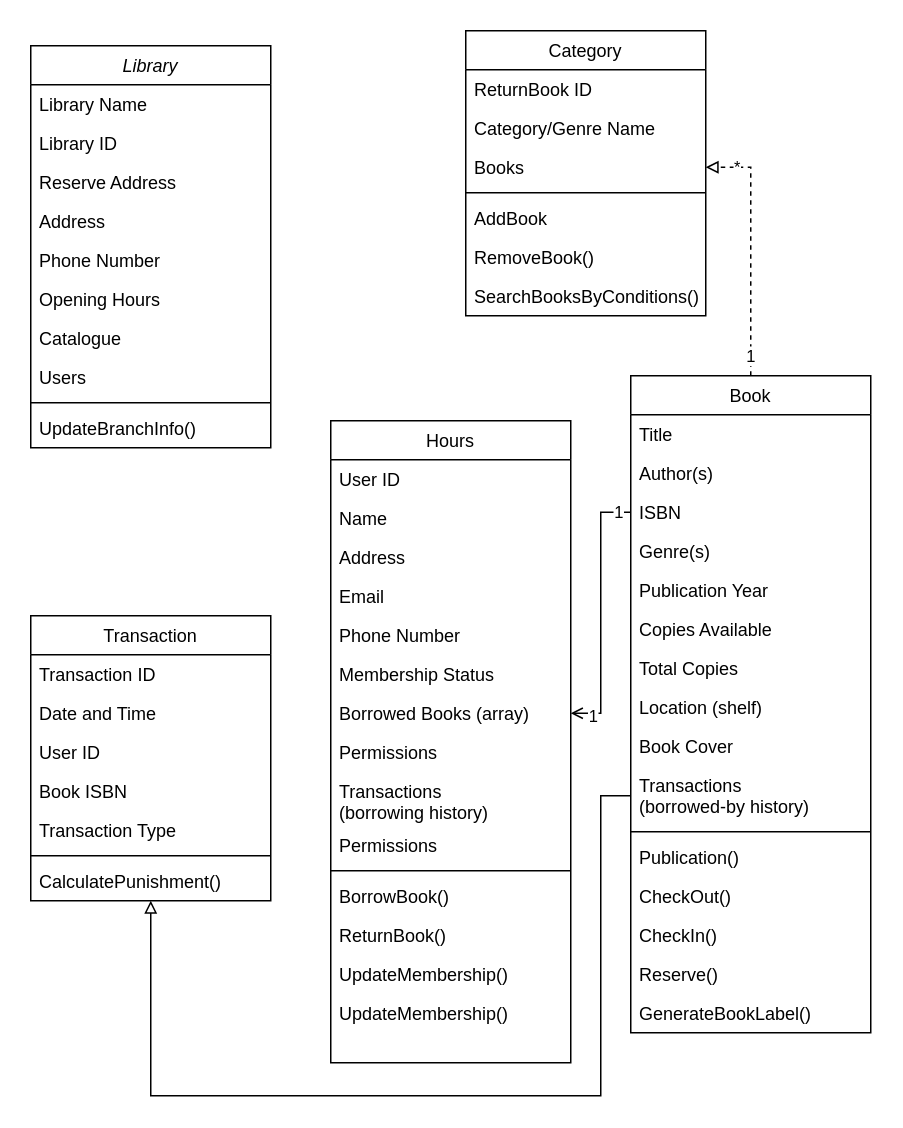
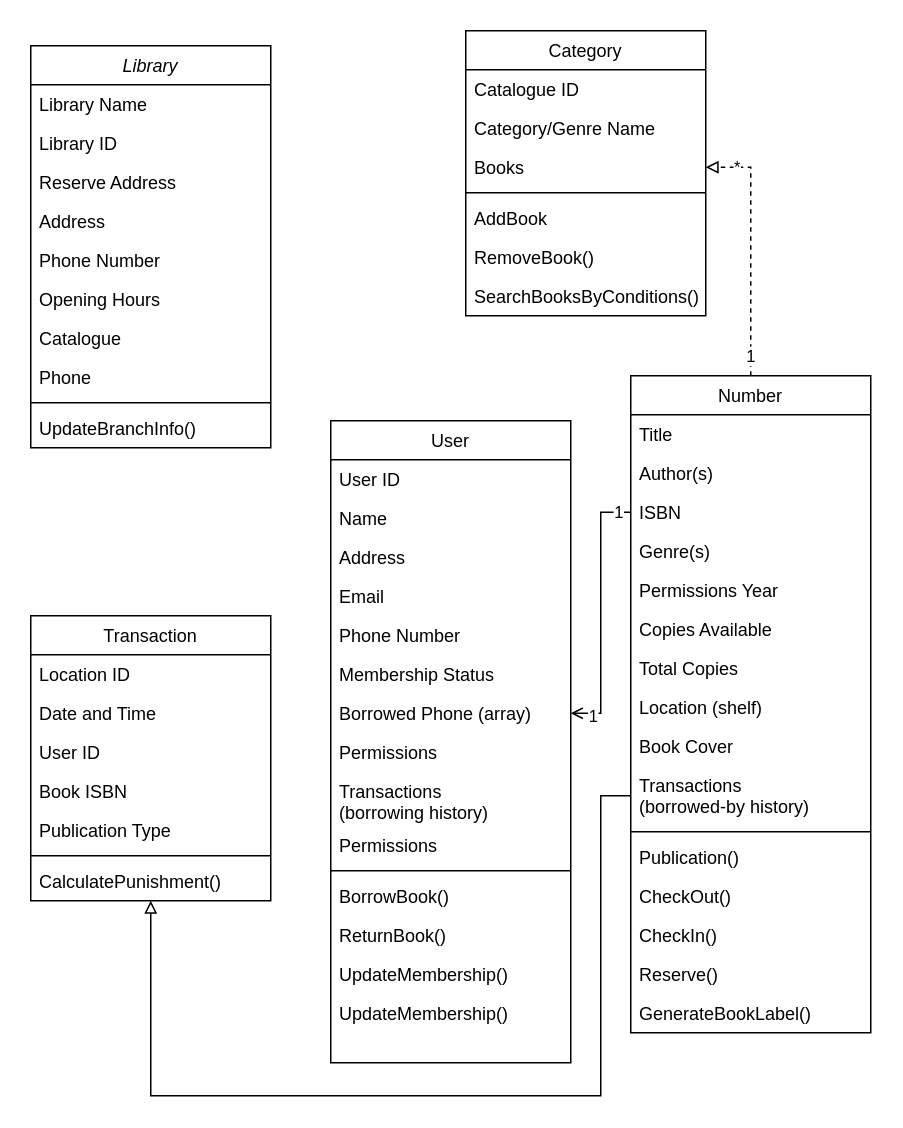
node "ReturnBook ID": label "ReturnBook ID" -> "Catalogue ID"
node "Users": label "Users" -> "Phone"
node "Book": label "Book" -> "Number"
node "Hours": label "Hours" -> "User"
node "Publication Year": label "Publication Year" -> "Permissions Year"
node "Transaction ID": label "Transaction ID" -> "Location ID"
node "Borrowed Books (array)": label "Borrowed Books (array)" -> "Borrowed Phone (array)"
node "Transaction Type": label "Transaction Type" -> "Publication Type"
